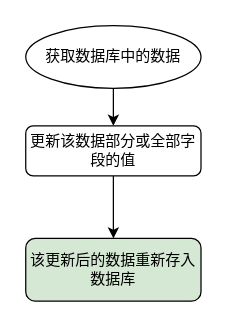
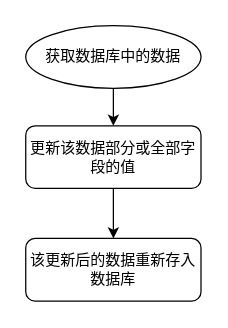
node "更新该数据部分或全部字段的值": size 175x50 -> 175x63
node "该更新后的数据重新存入数据库": fillcolor #d5e8d4 -> #ffffff
